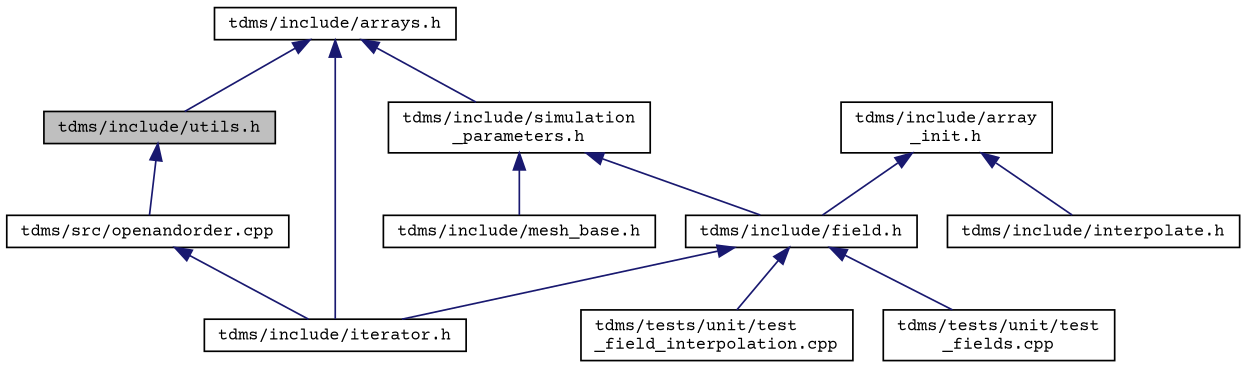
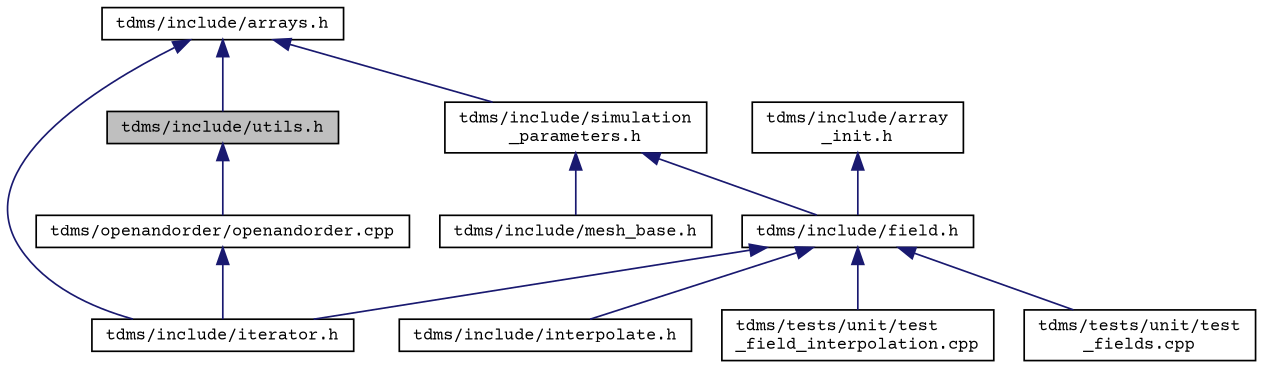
edge "tdms/include/interpolate.h" -> "tdms/include/array _init.h": now "tdms/include/interpolate.h" -> "tdms/include/field.h"
node "tdms/src/openandorder.cpp": label "tdms/src/openandorder.cpp" -> "tdms/openandorder/openandorder.cpp"
